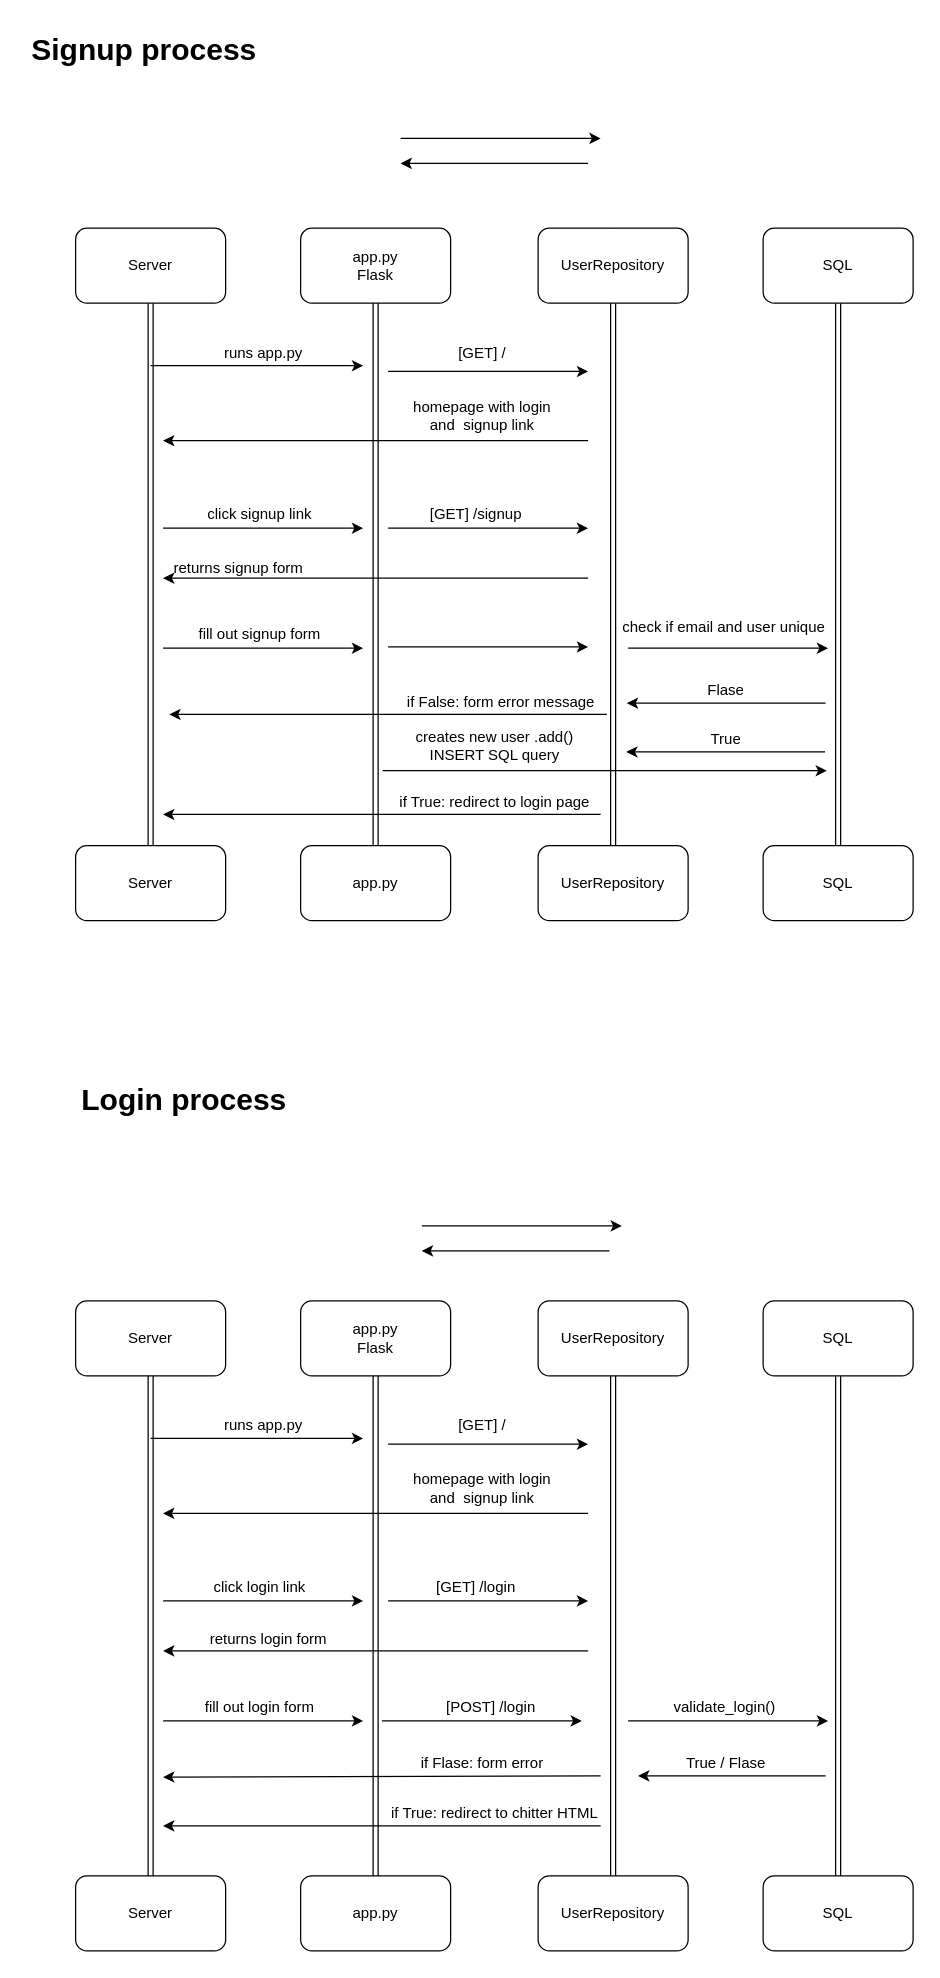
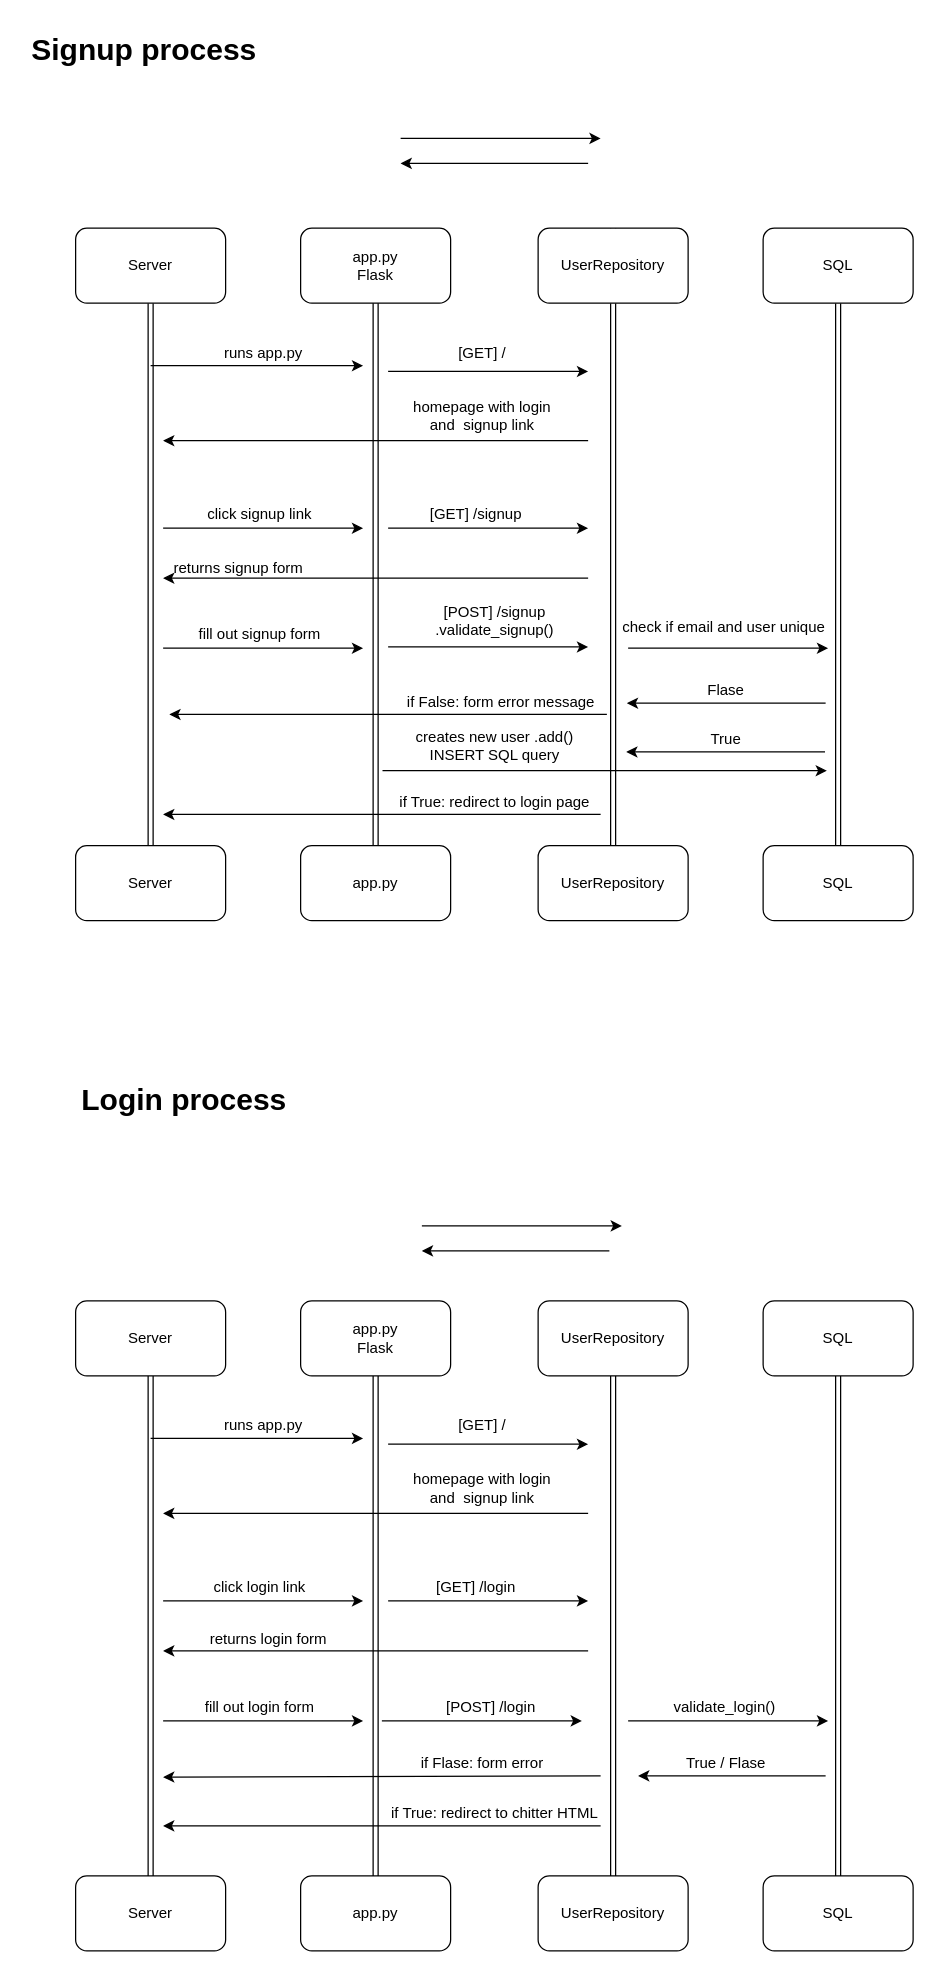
node "[POST] /signup .validate_signup()": added
